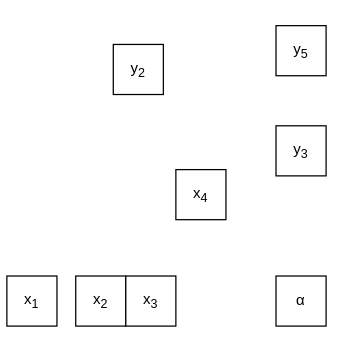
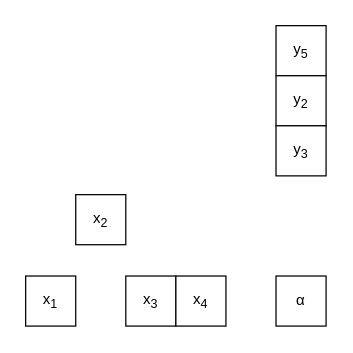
node "y2": moved (138, 69) -> (301, 101)
node "x4": moved (201, 194) -> (201, 301)
node "x1": moved (32, 301) -> (51, 301)
node "x2": moved (101, 301) -> (101, 219)
